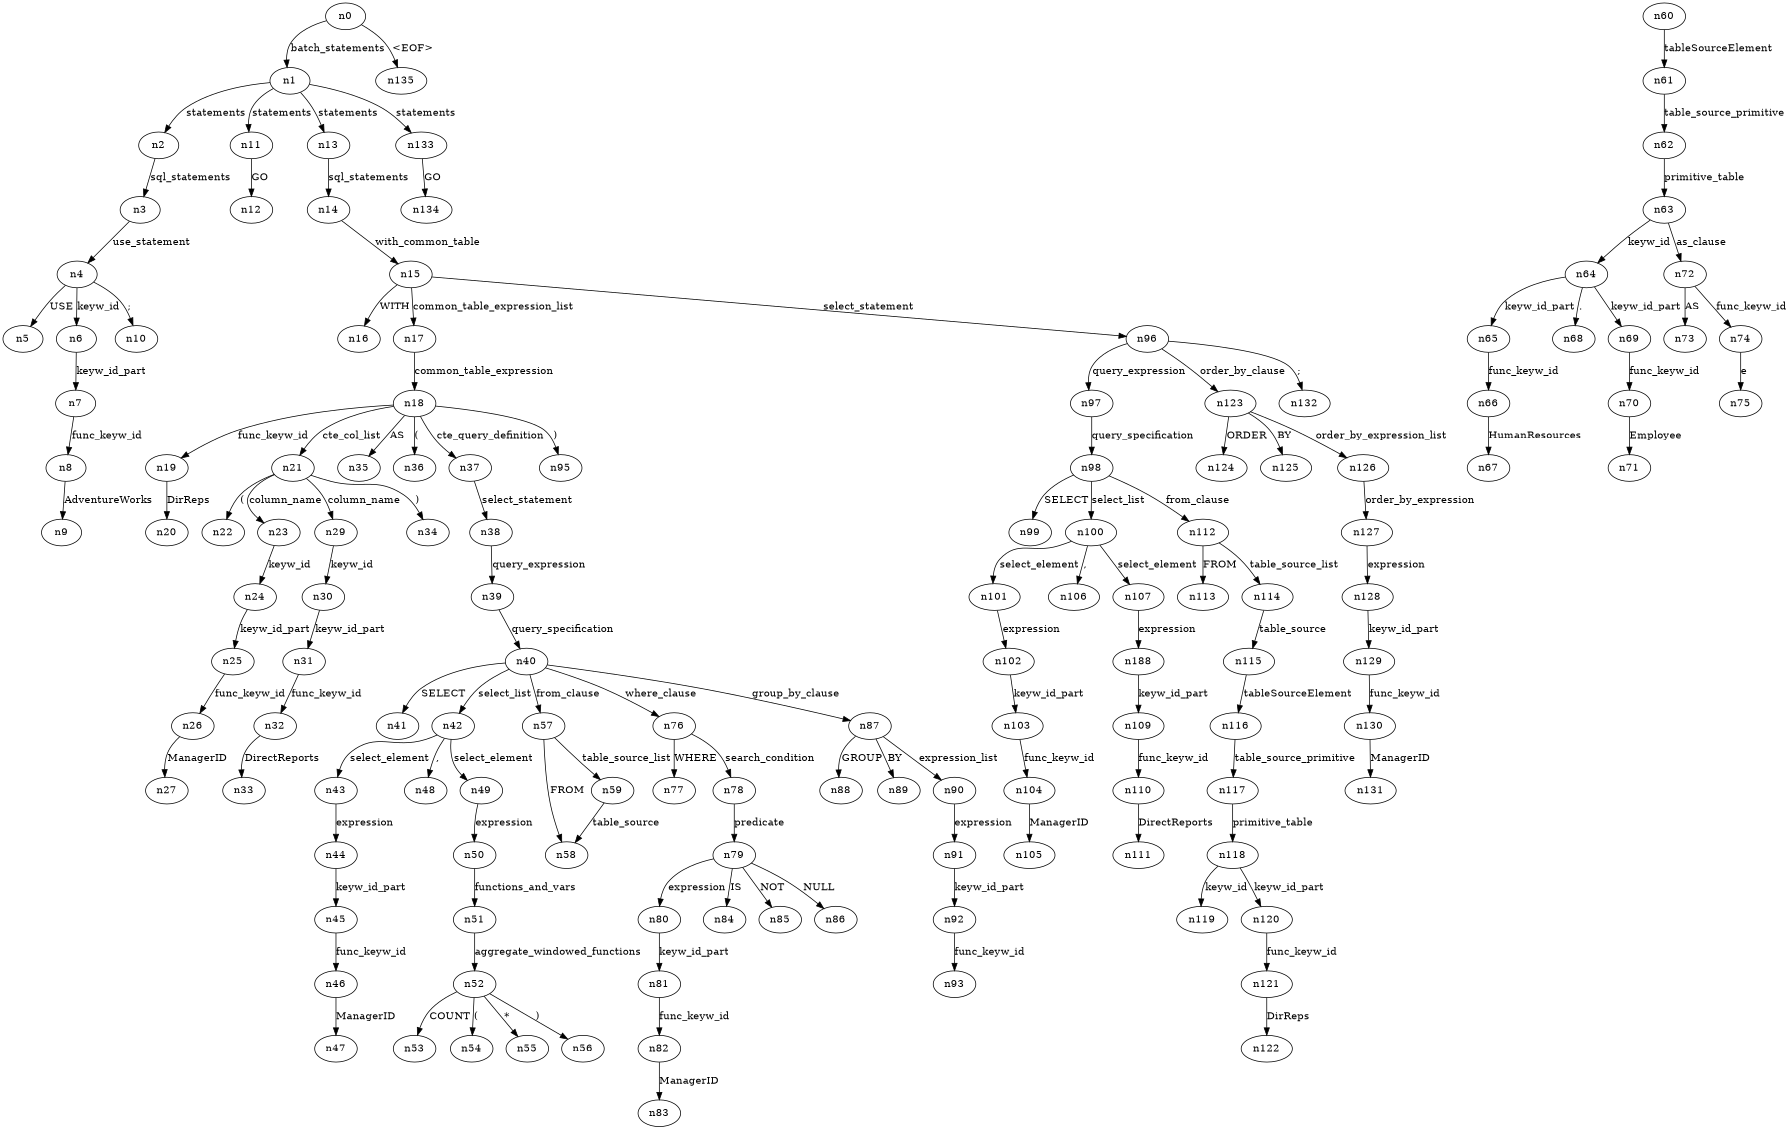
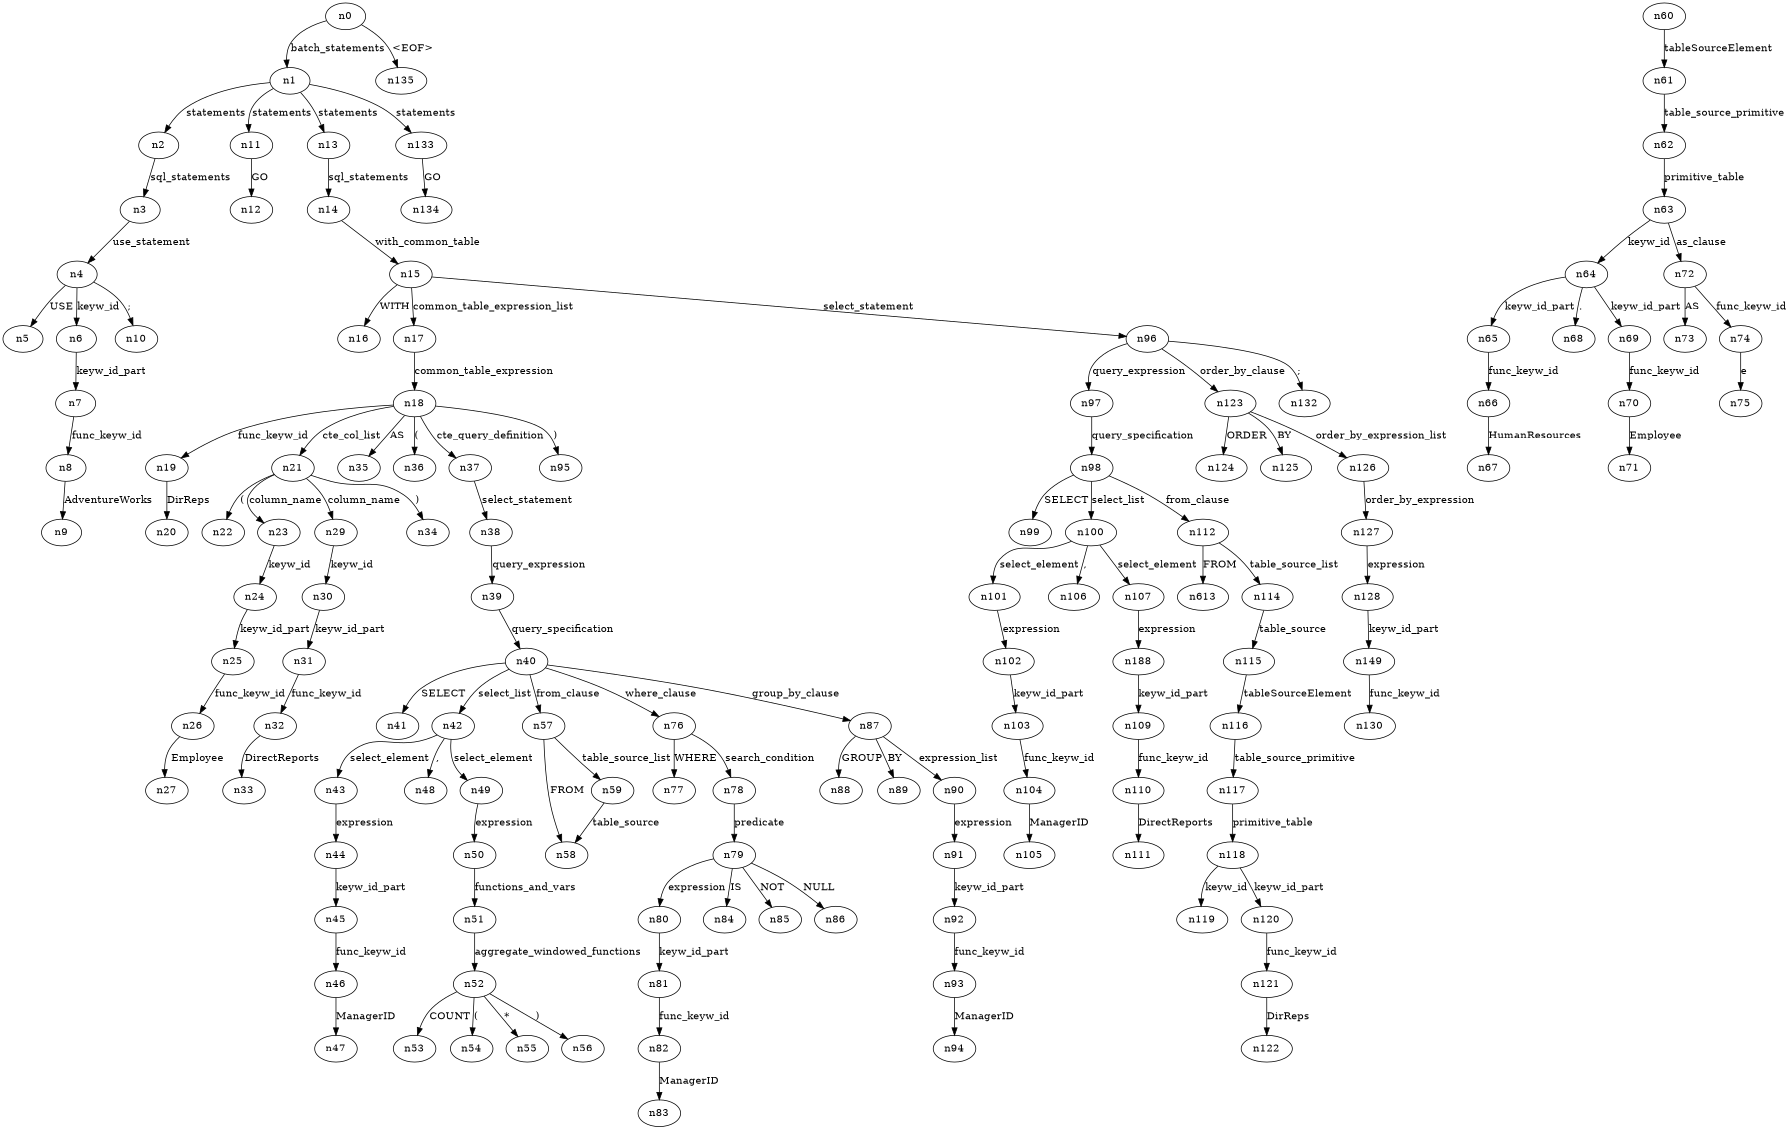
node "n113": label "n113" -> "n613"
node "n129": label "n129" -> "n149"
edge "n26" -> "n27": label "ManagerID" -> "Employee"
node "n131": removed
node "n94": added
